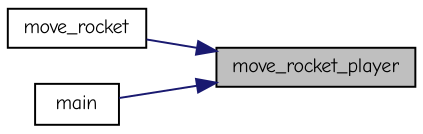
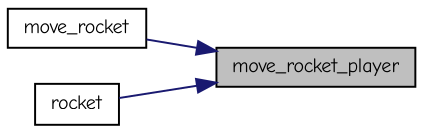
node "main": label "main" -> "rocket"
